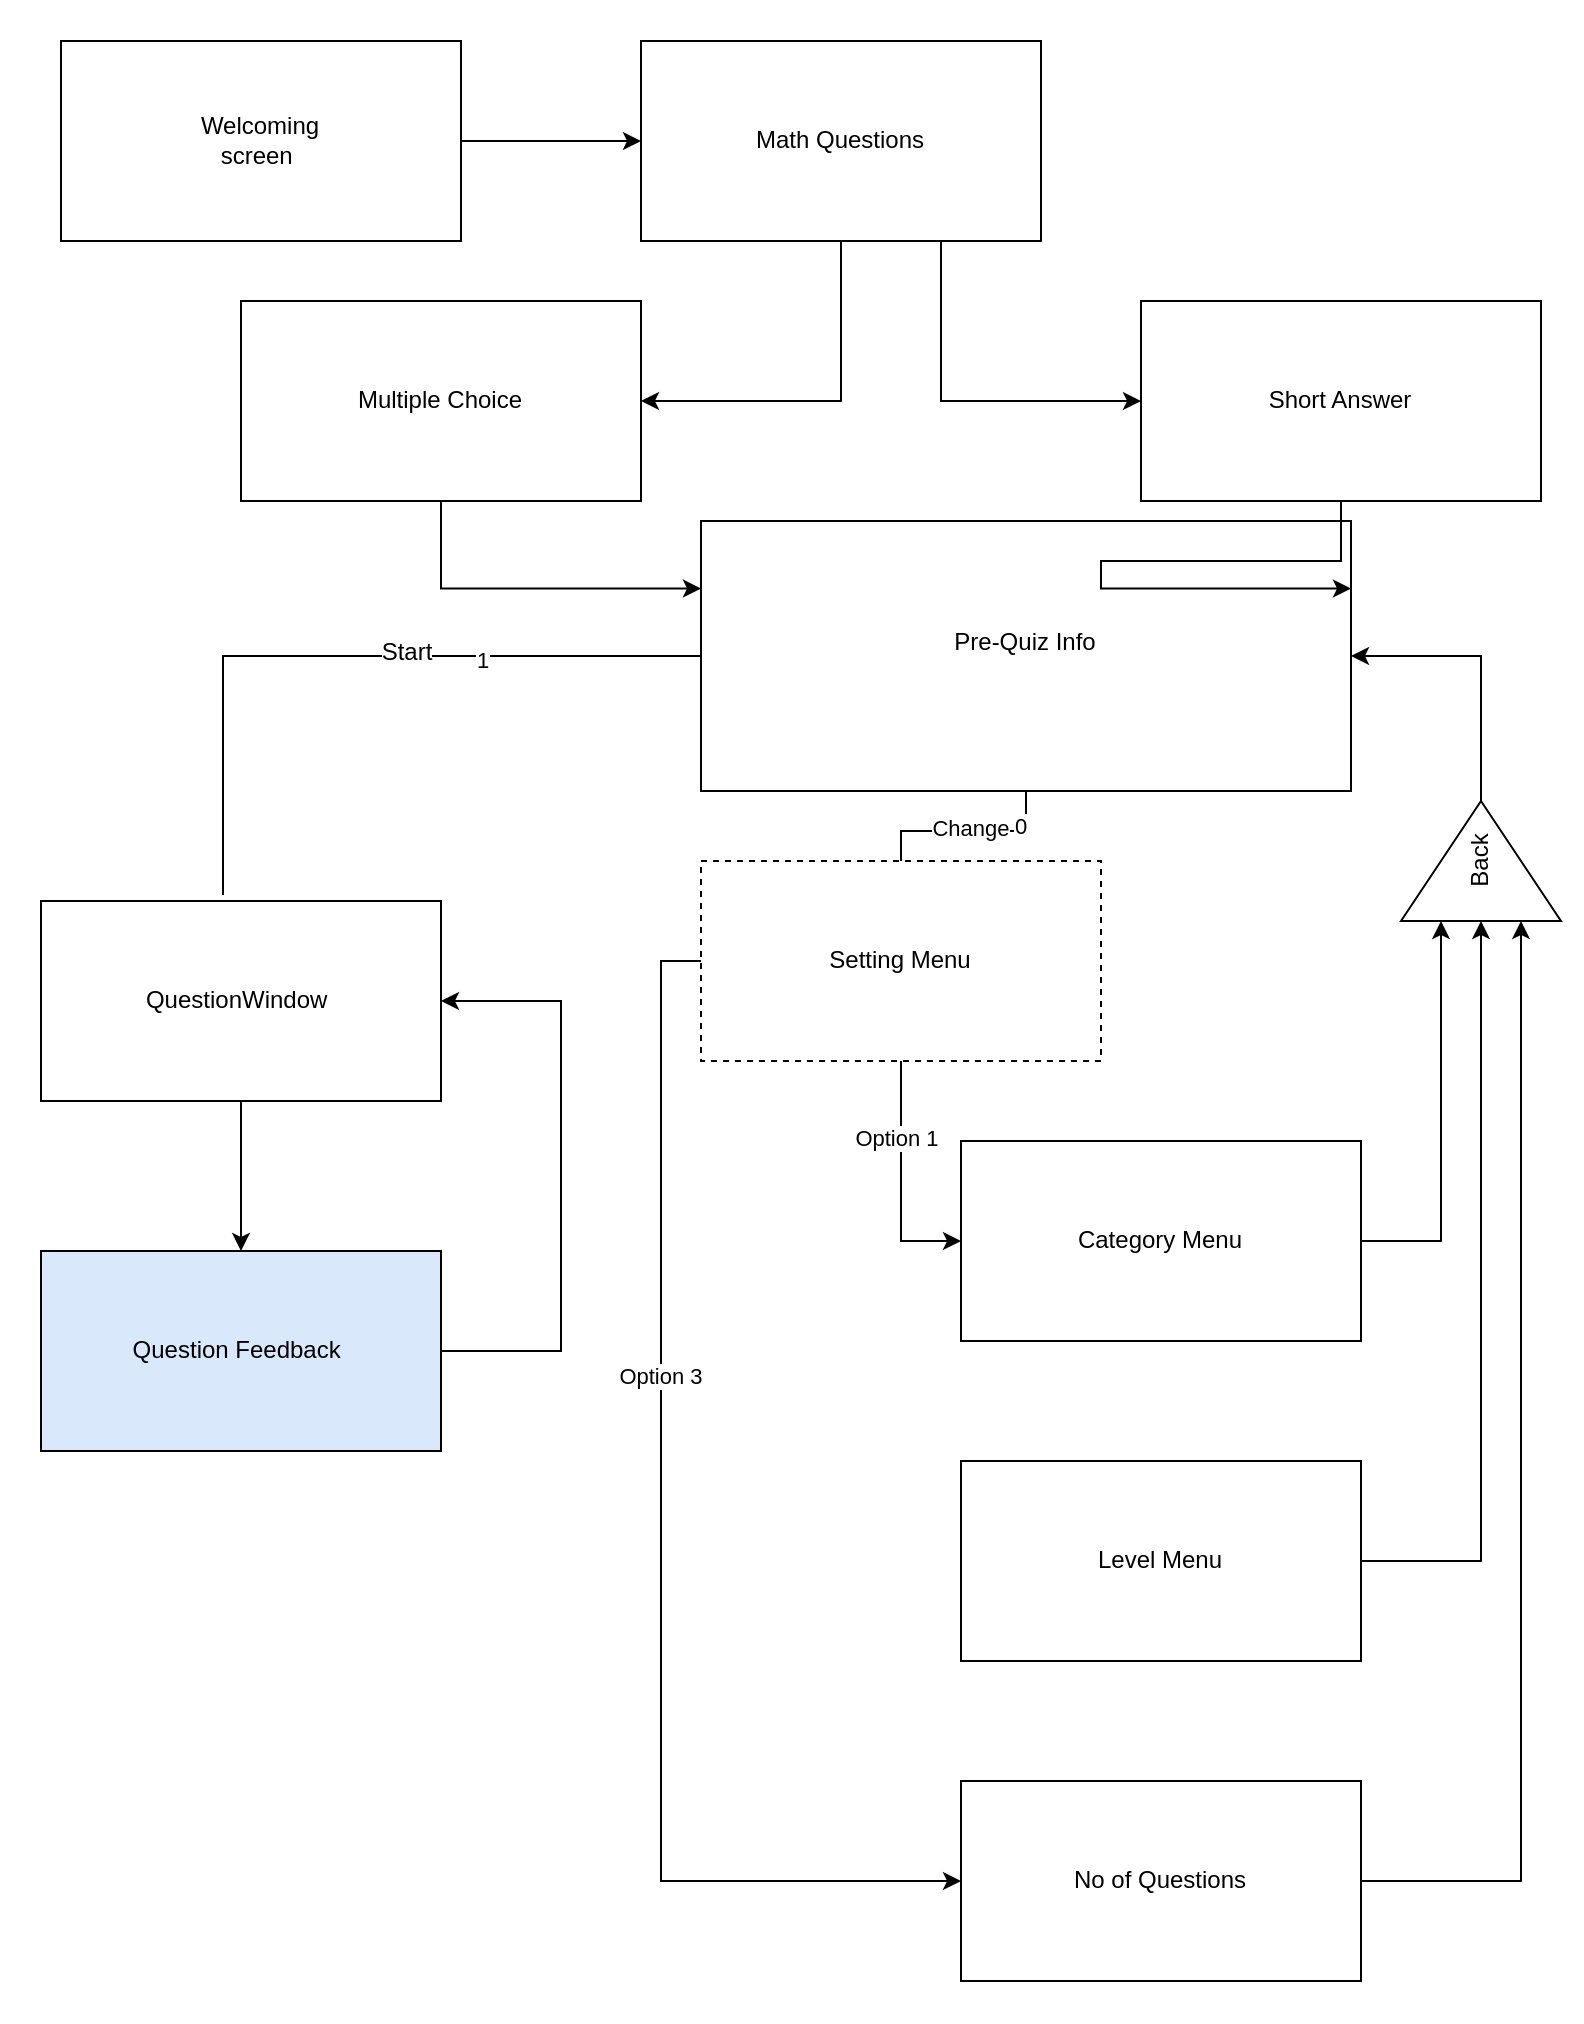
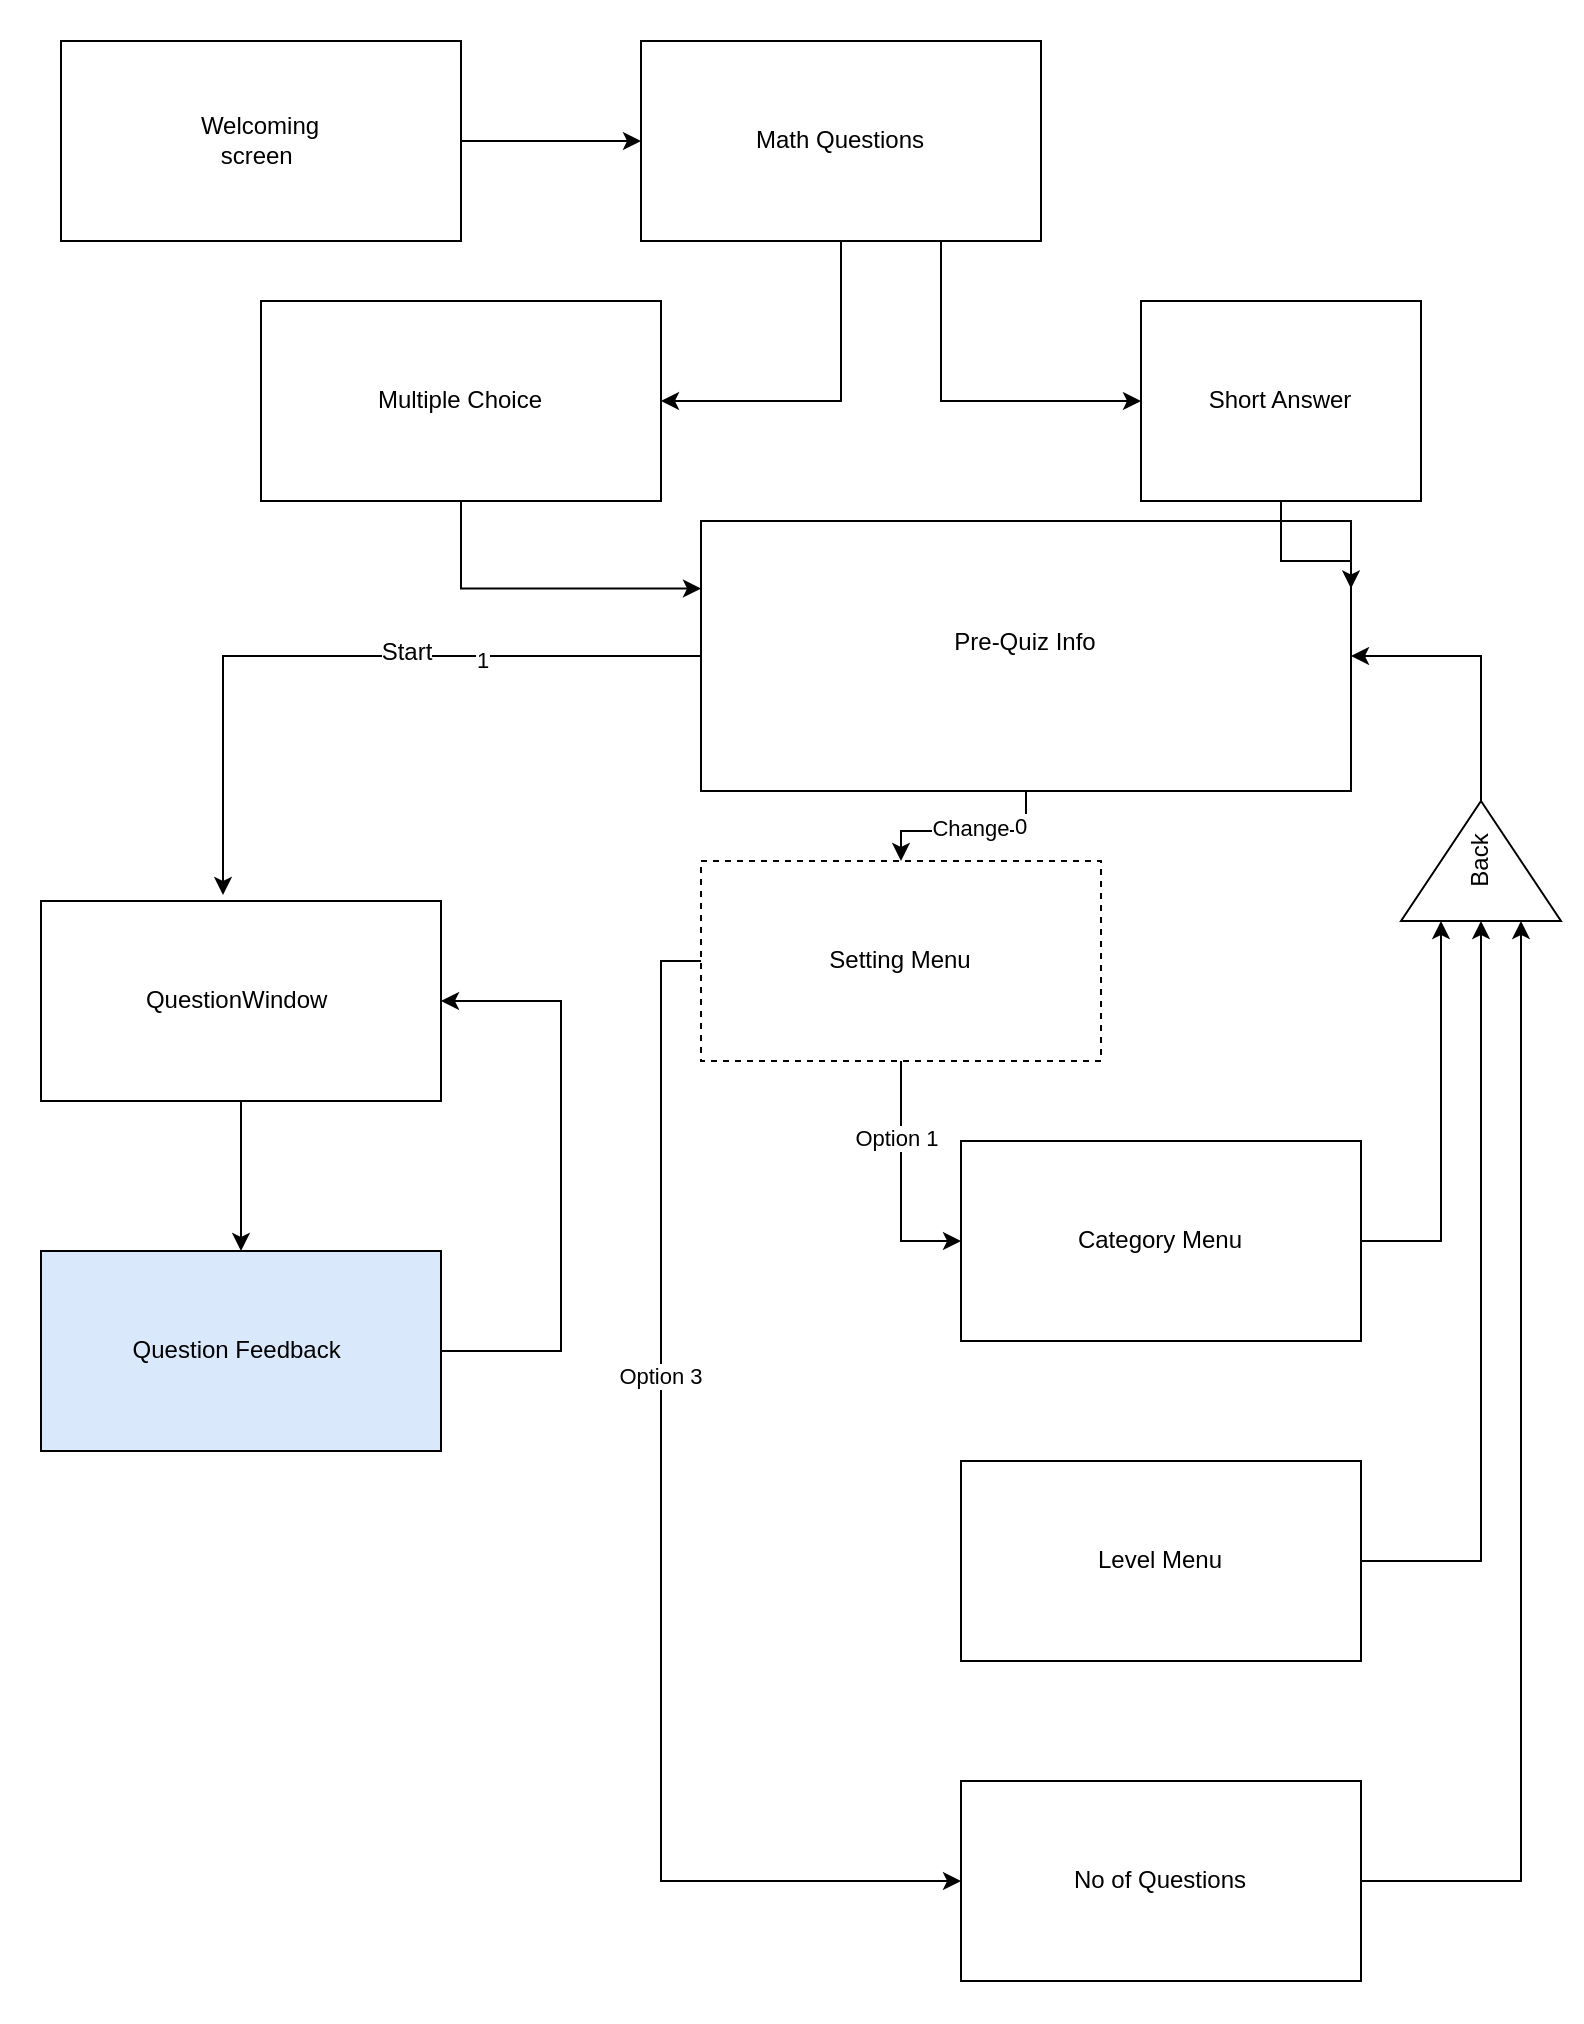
node "Multiple Choice": moved (441, 401) -> (461, 401)
node "Short Answer": size 400x200 -> 280x200
edge "Pre-Quiz Info" -- "Setting Menu": arrowhead none -> classic
edge "Pre-Quiz Info" -- "QuestionWindow": arrowhead none -> classic
